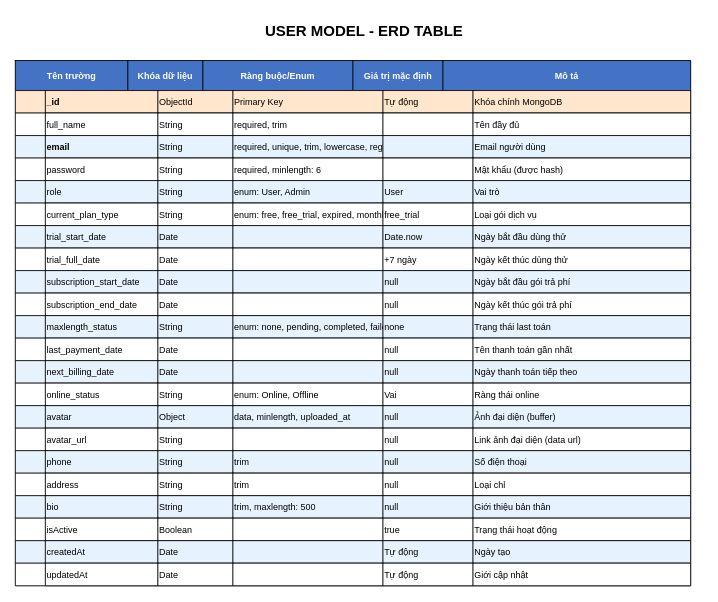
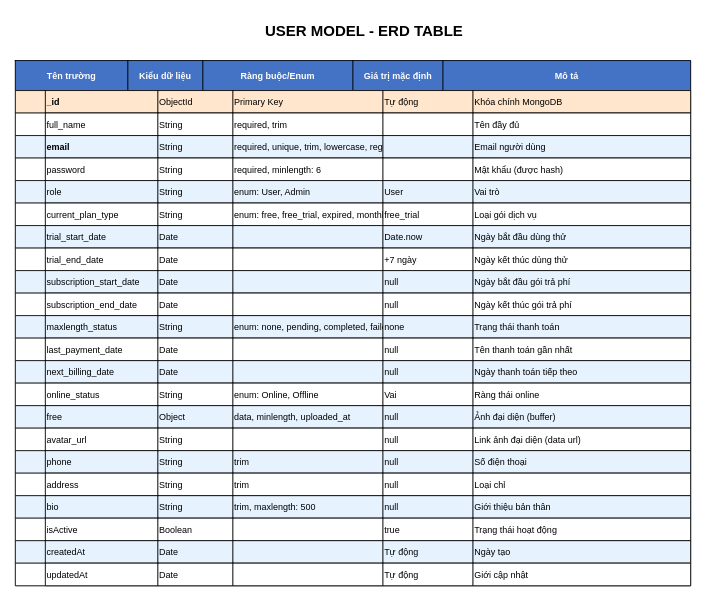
node "Khóa dữ liệu": label "Khóa dữ liệu" -> "Kiểu dữ liệu"
node "trial_full_date": label "trial_full_date" -> "trial_end_date"
node "Trạng thái last toán": label "Trạng thái last toán" -> "Trạng thái thanh toán"
node "avatar": label "avatar" -> "free"
